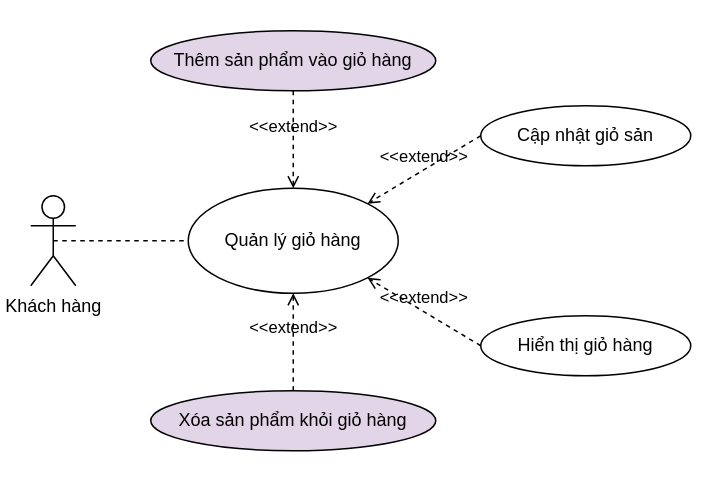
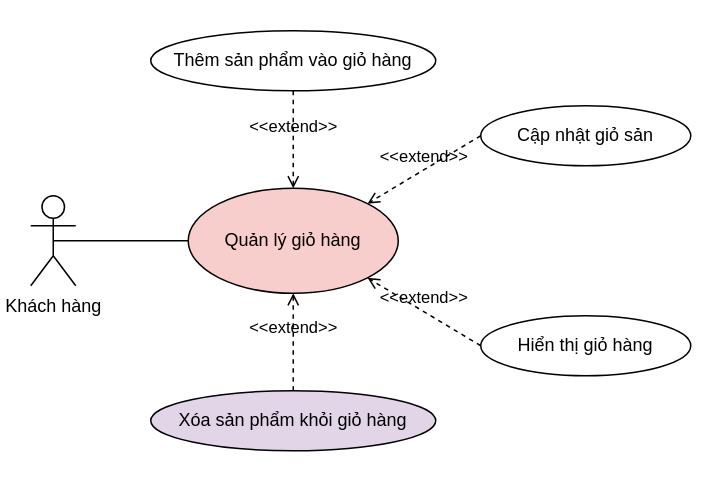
node "Thêm sản phẩm vào giỏ hàng": fillcolor #e1d5e7 -> #ffffff
edge "Khách hàng" -- "Quản lý giỏ hàng": style dashed -> solid
node "Quản lý giỏ hàng": fillcolor #ffffff -> #f8cecc
